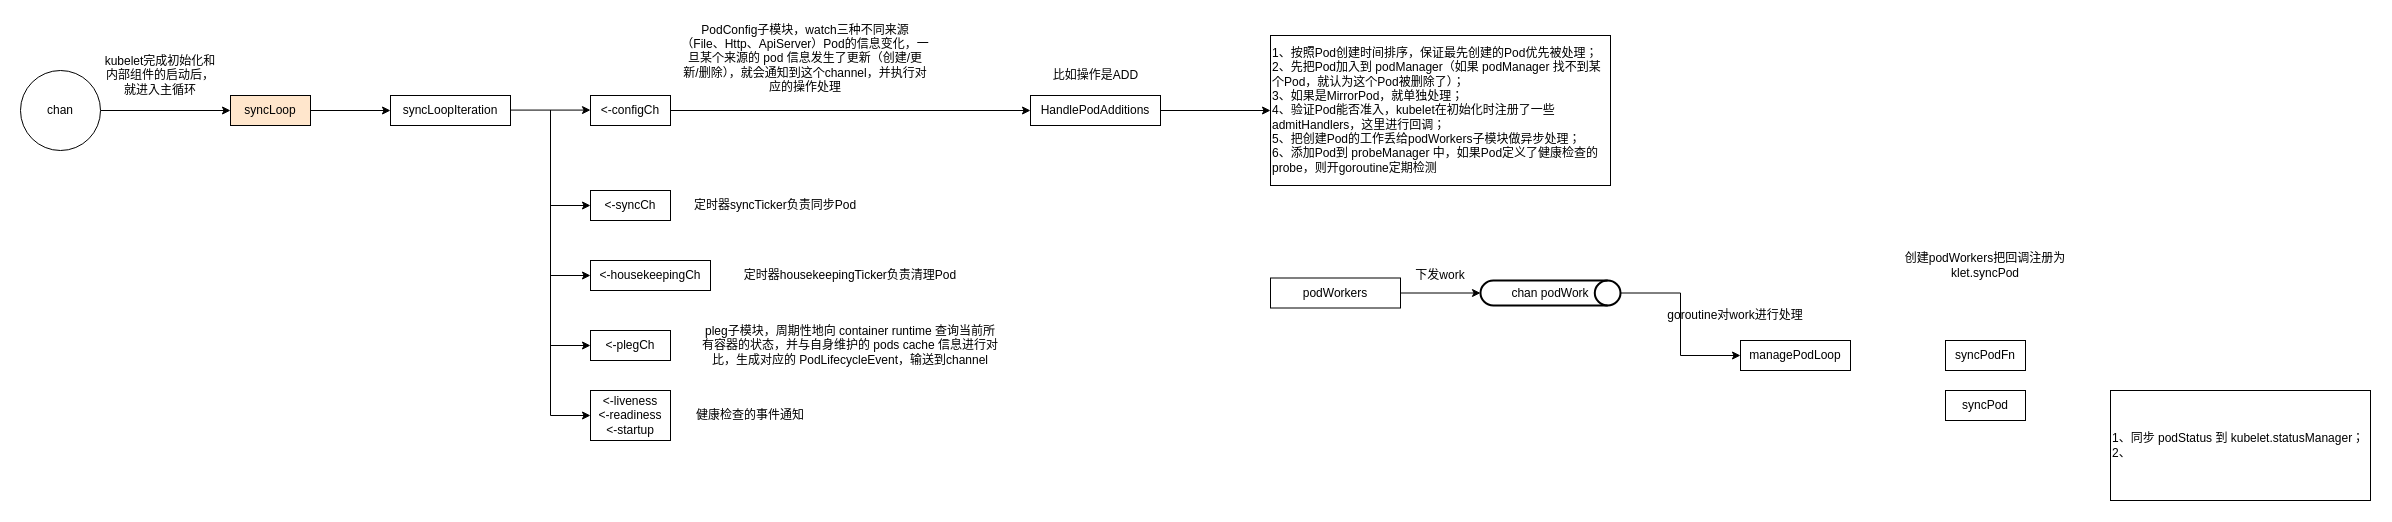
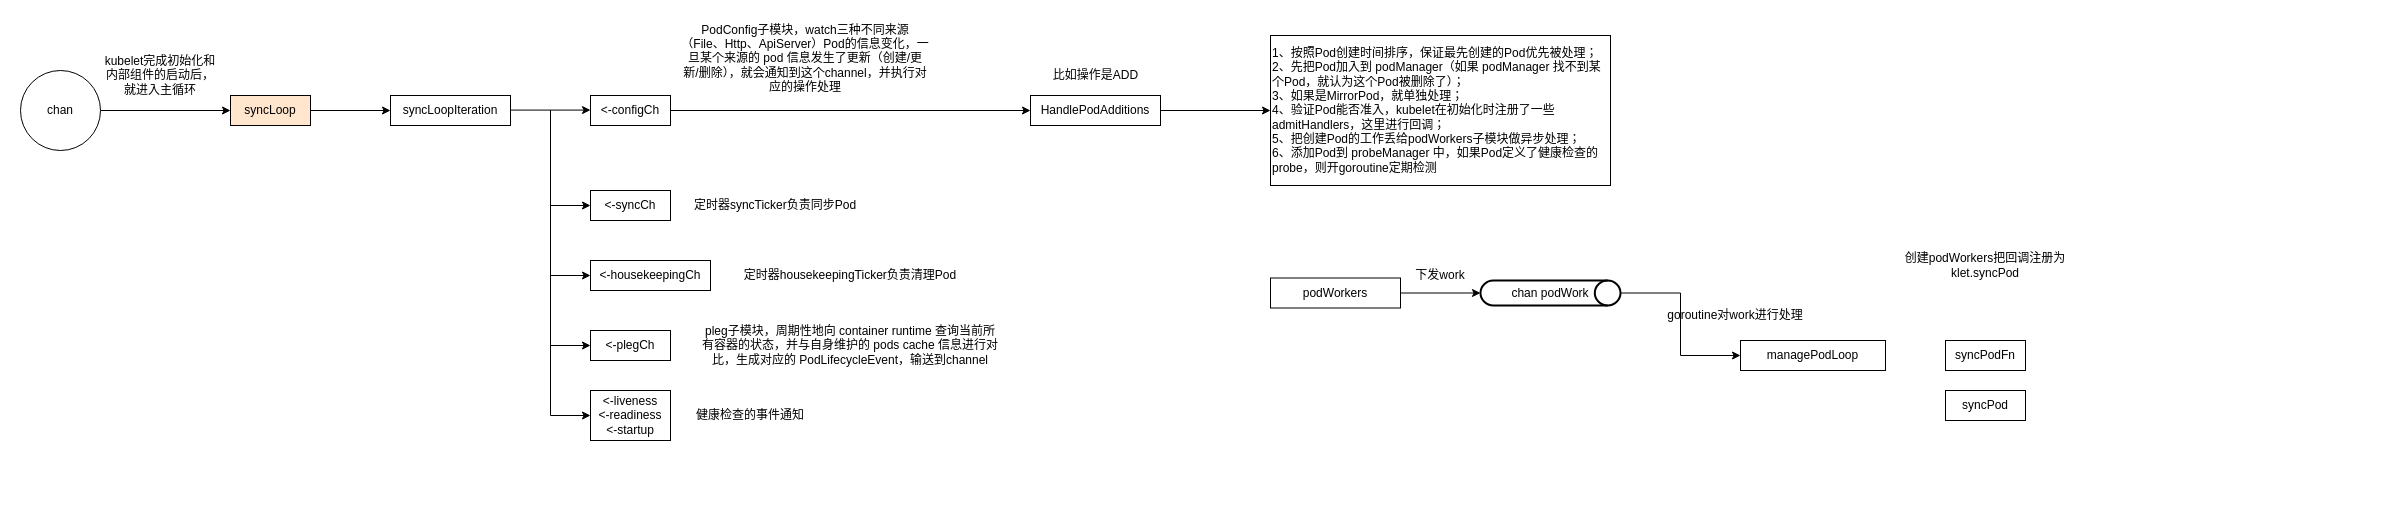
node "managePodLoop": size 110x30 -> 145x30
node "1、同步 podStatus 到 kubelet.statusManager； 2、": removed
